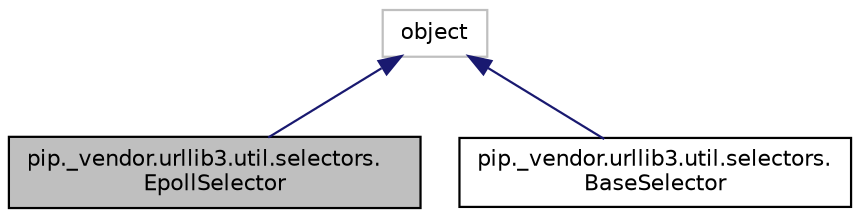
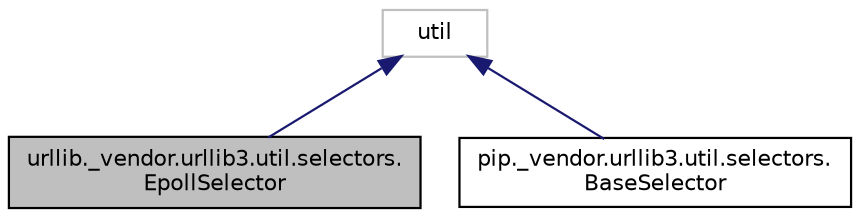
node "object": label "object" -> "util"
node "pip._vendor.urllib3.util.selectors. EpollSelector": label "pip._vendor.urllib3.util.selectors. EpollSelector" -> "urllib._vendor.urllib3.util.selectors. EpollSelector"
